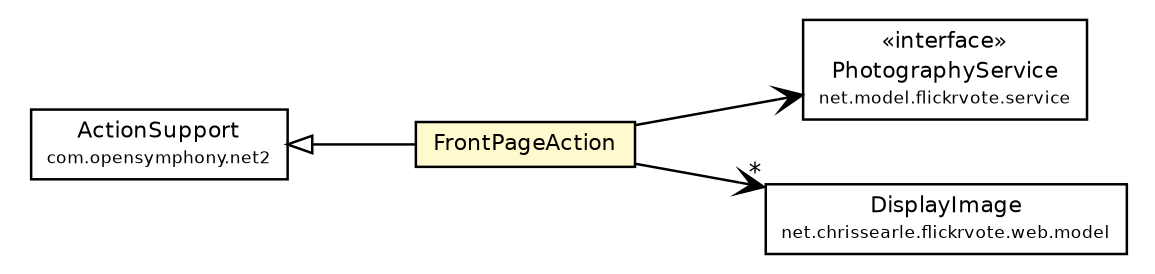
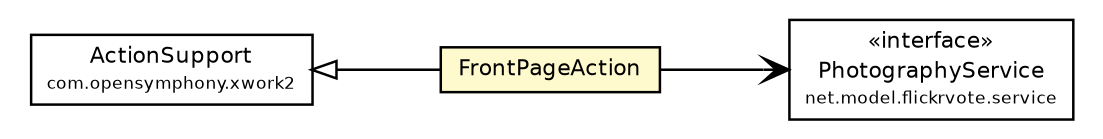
node "ActionSupport": text "com.opensymphony.net2" -> "com.opensymphony.xwork2"
node "DisplayImage": removed
